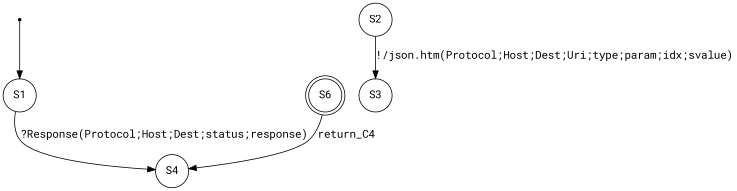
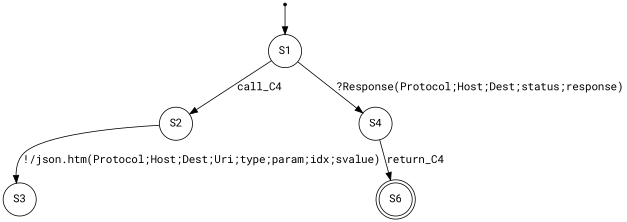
edge "S1" -> "S2": added, label "call_C4"
edge "S6" -> "S4": reversed
